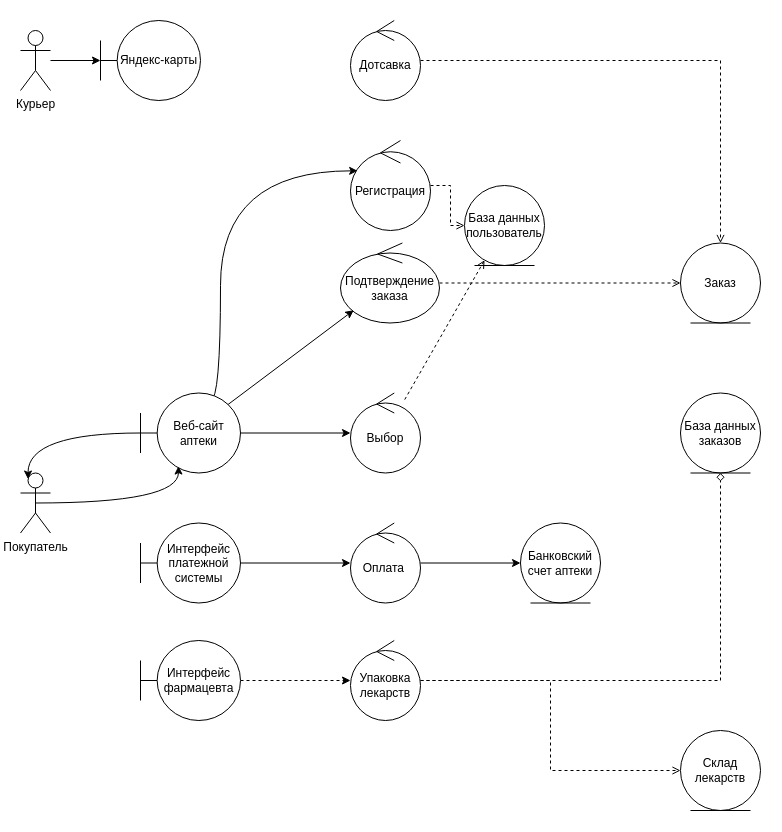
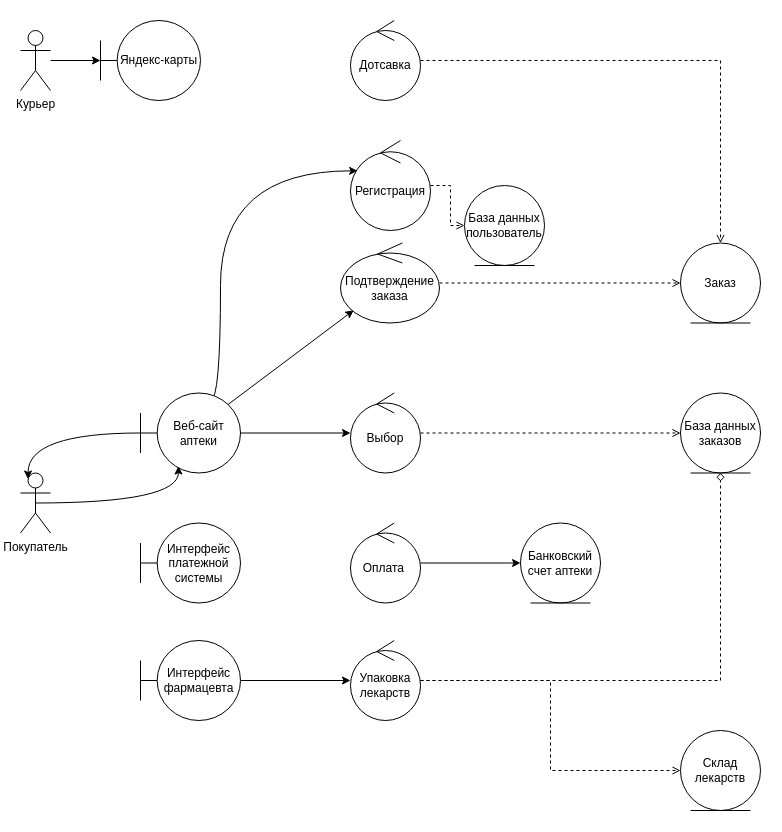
edge "Выбор" -> "База данных пользователь": now "Выбор" -> "База данных заказов"
edge "Интерфейс платежной системы" -> "Оплата": removed
edge "Интерфейс фармацевта" -> "Упаковка лекарств": style dashed -> solid
